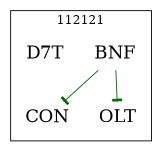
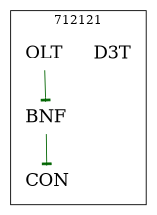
cluster "112121": label "112121" -> "712121"
node "D7T": label "D7T" -> "D3T"
edge "BNF" -> "OLT": reversed
